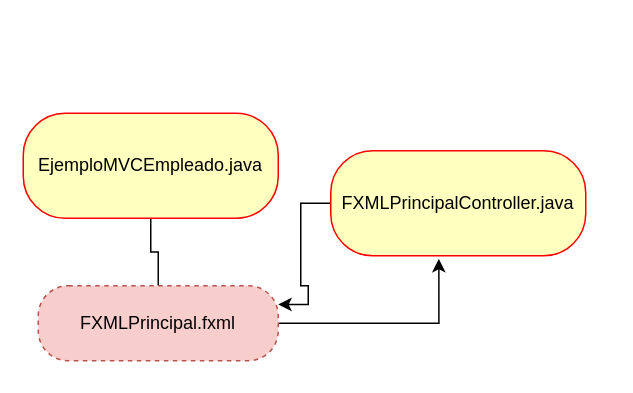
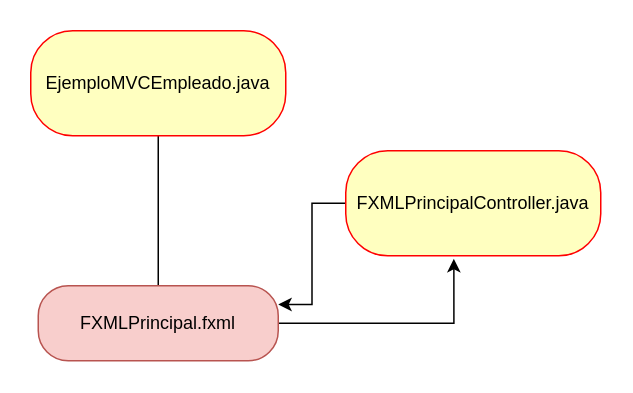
node "EjemploMVCEmpleado.java": moved (151, 166) -> (158, 83)
node "FXMLPrincipalController.java": moved (458, 203) -> (473, 203)
node "FXMLPrincipal.fxml": style dashed -> solid
